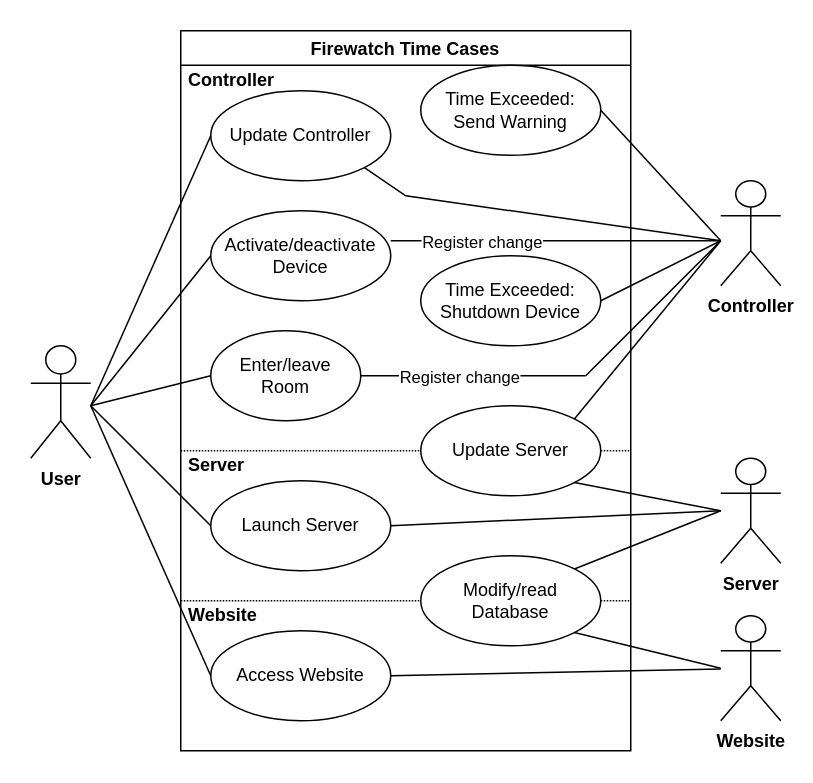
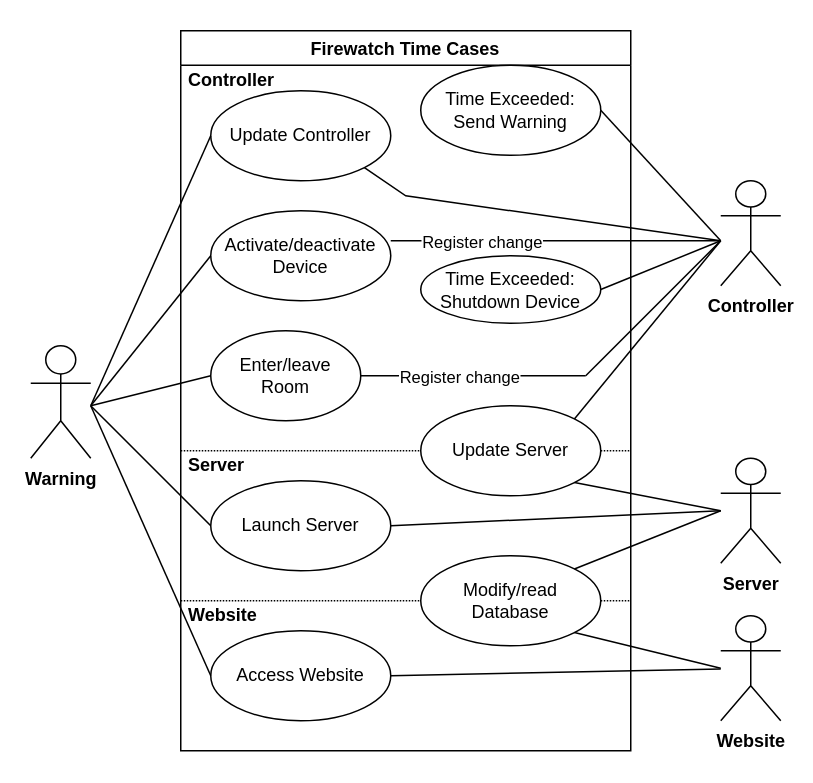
node "Time Exceeded: Shutdown Device": size 180x90 -> 180x68
node "User": label "User" -> "Warning"
